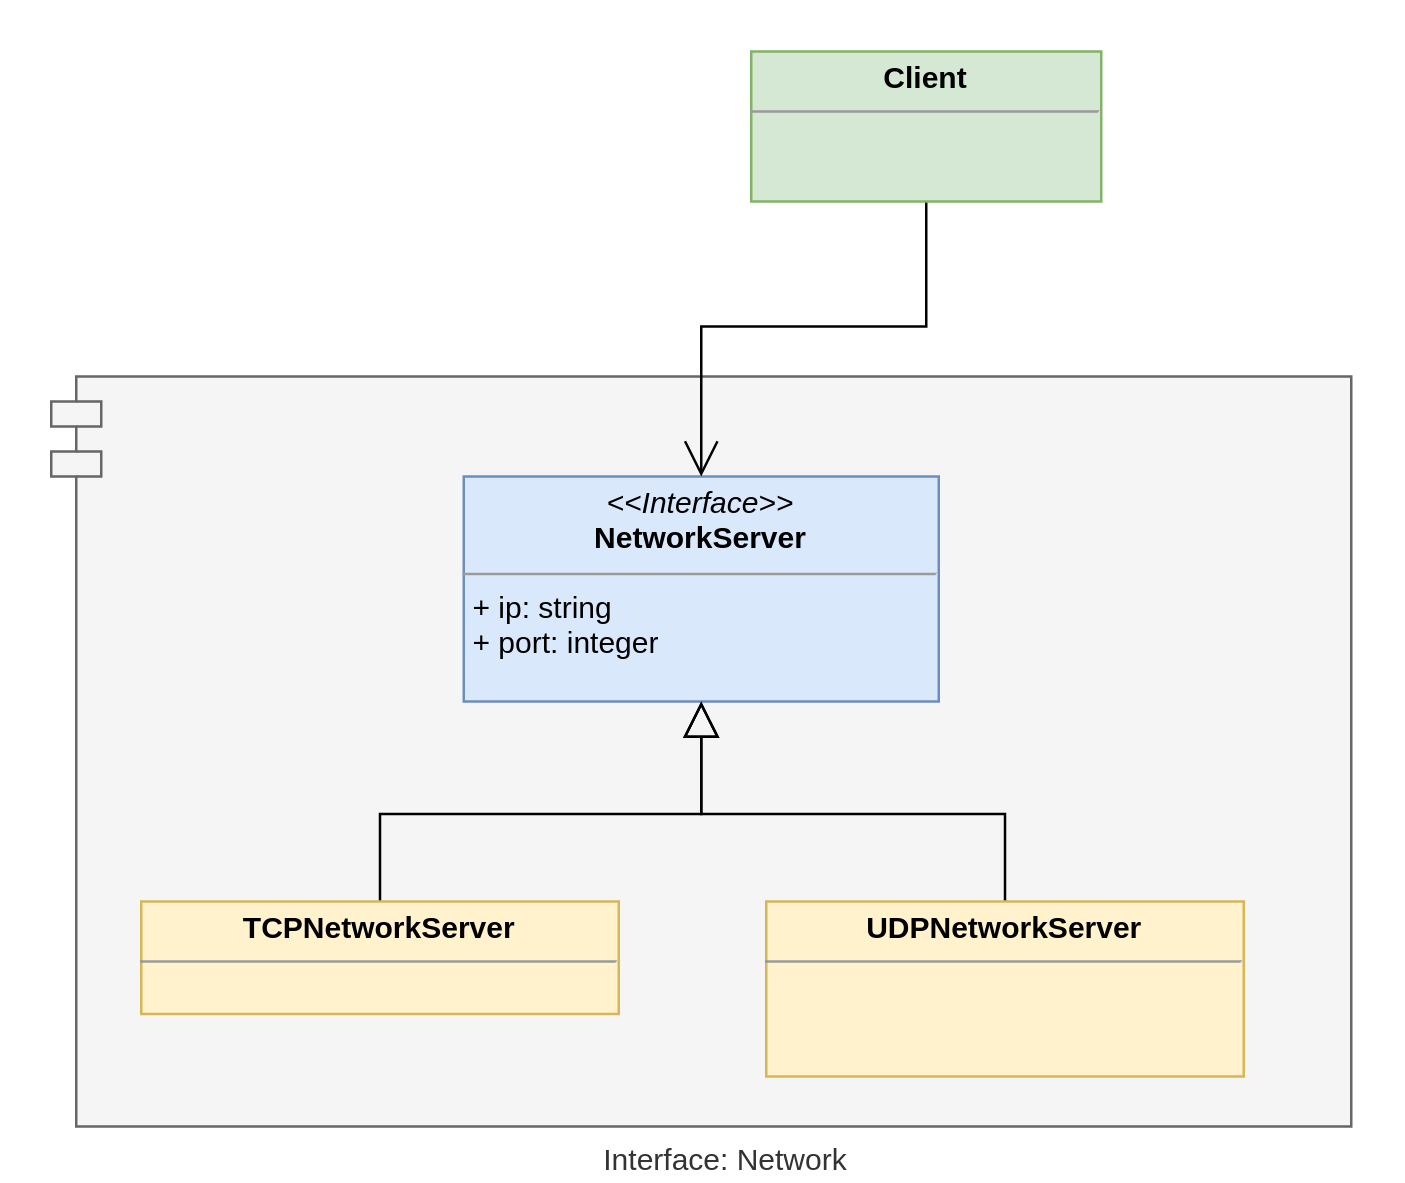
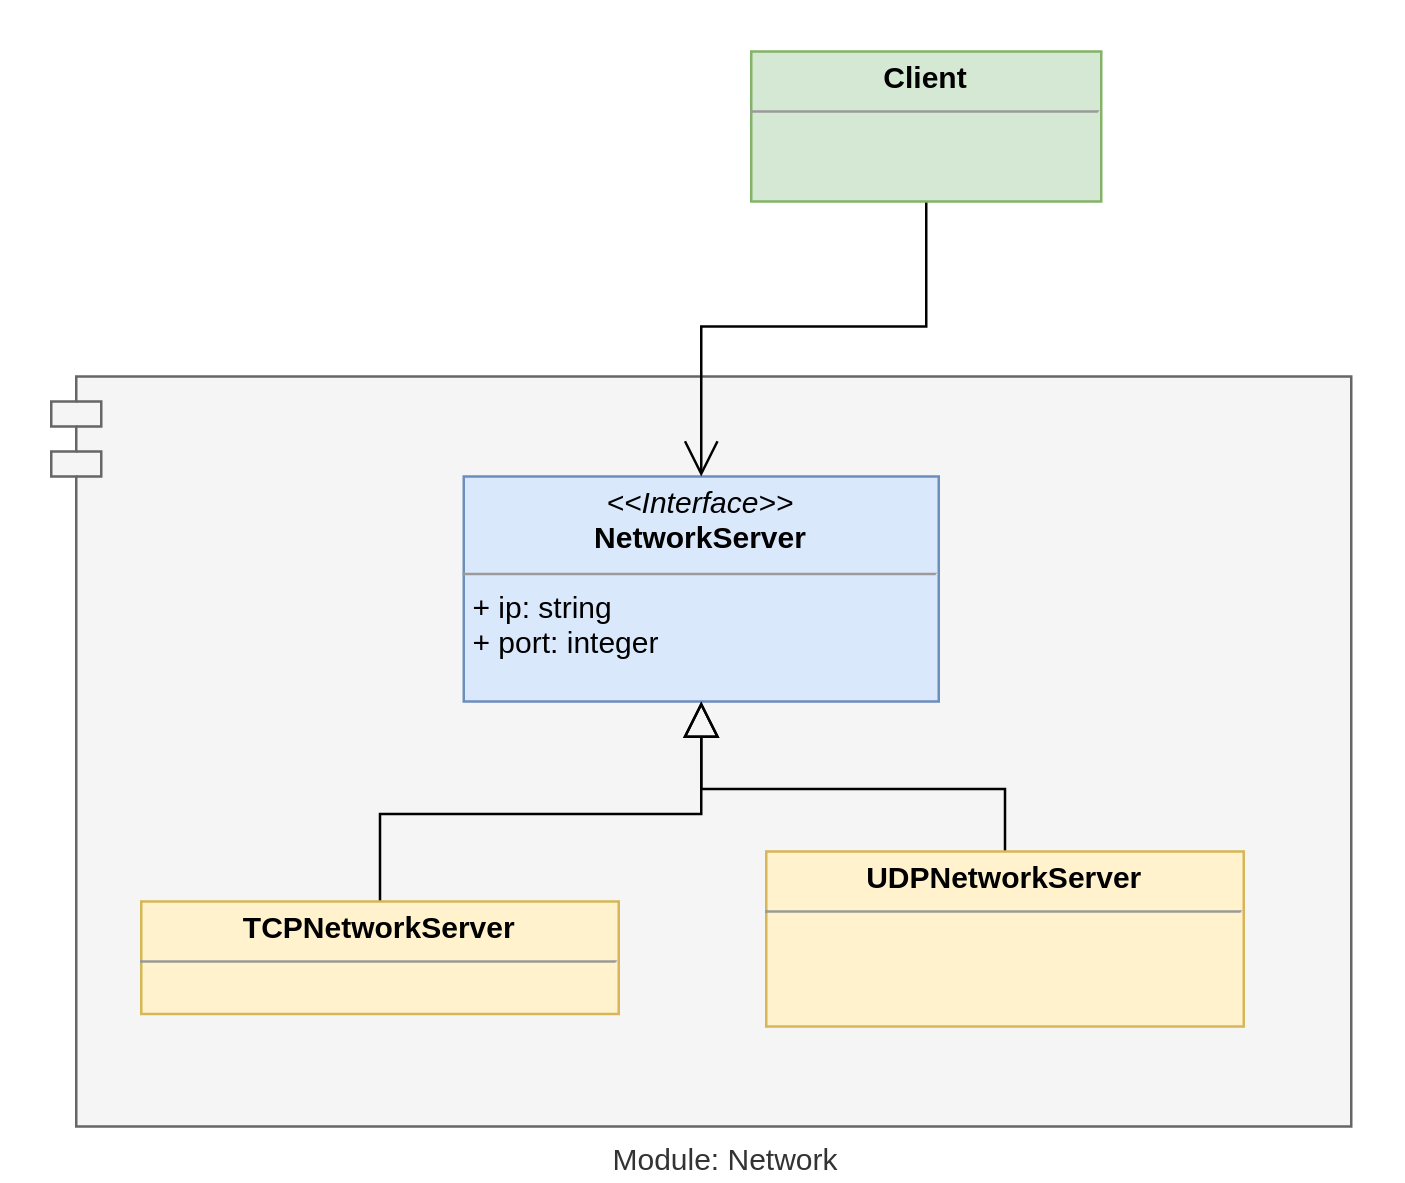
node "UDPNetworkServer": moved (1005, 989) -> (1005, 939)
node "Interface: Network": label "Interface: Network" -> "Module: Network"
